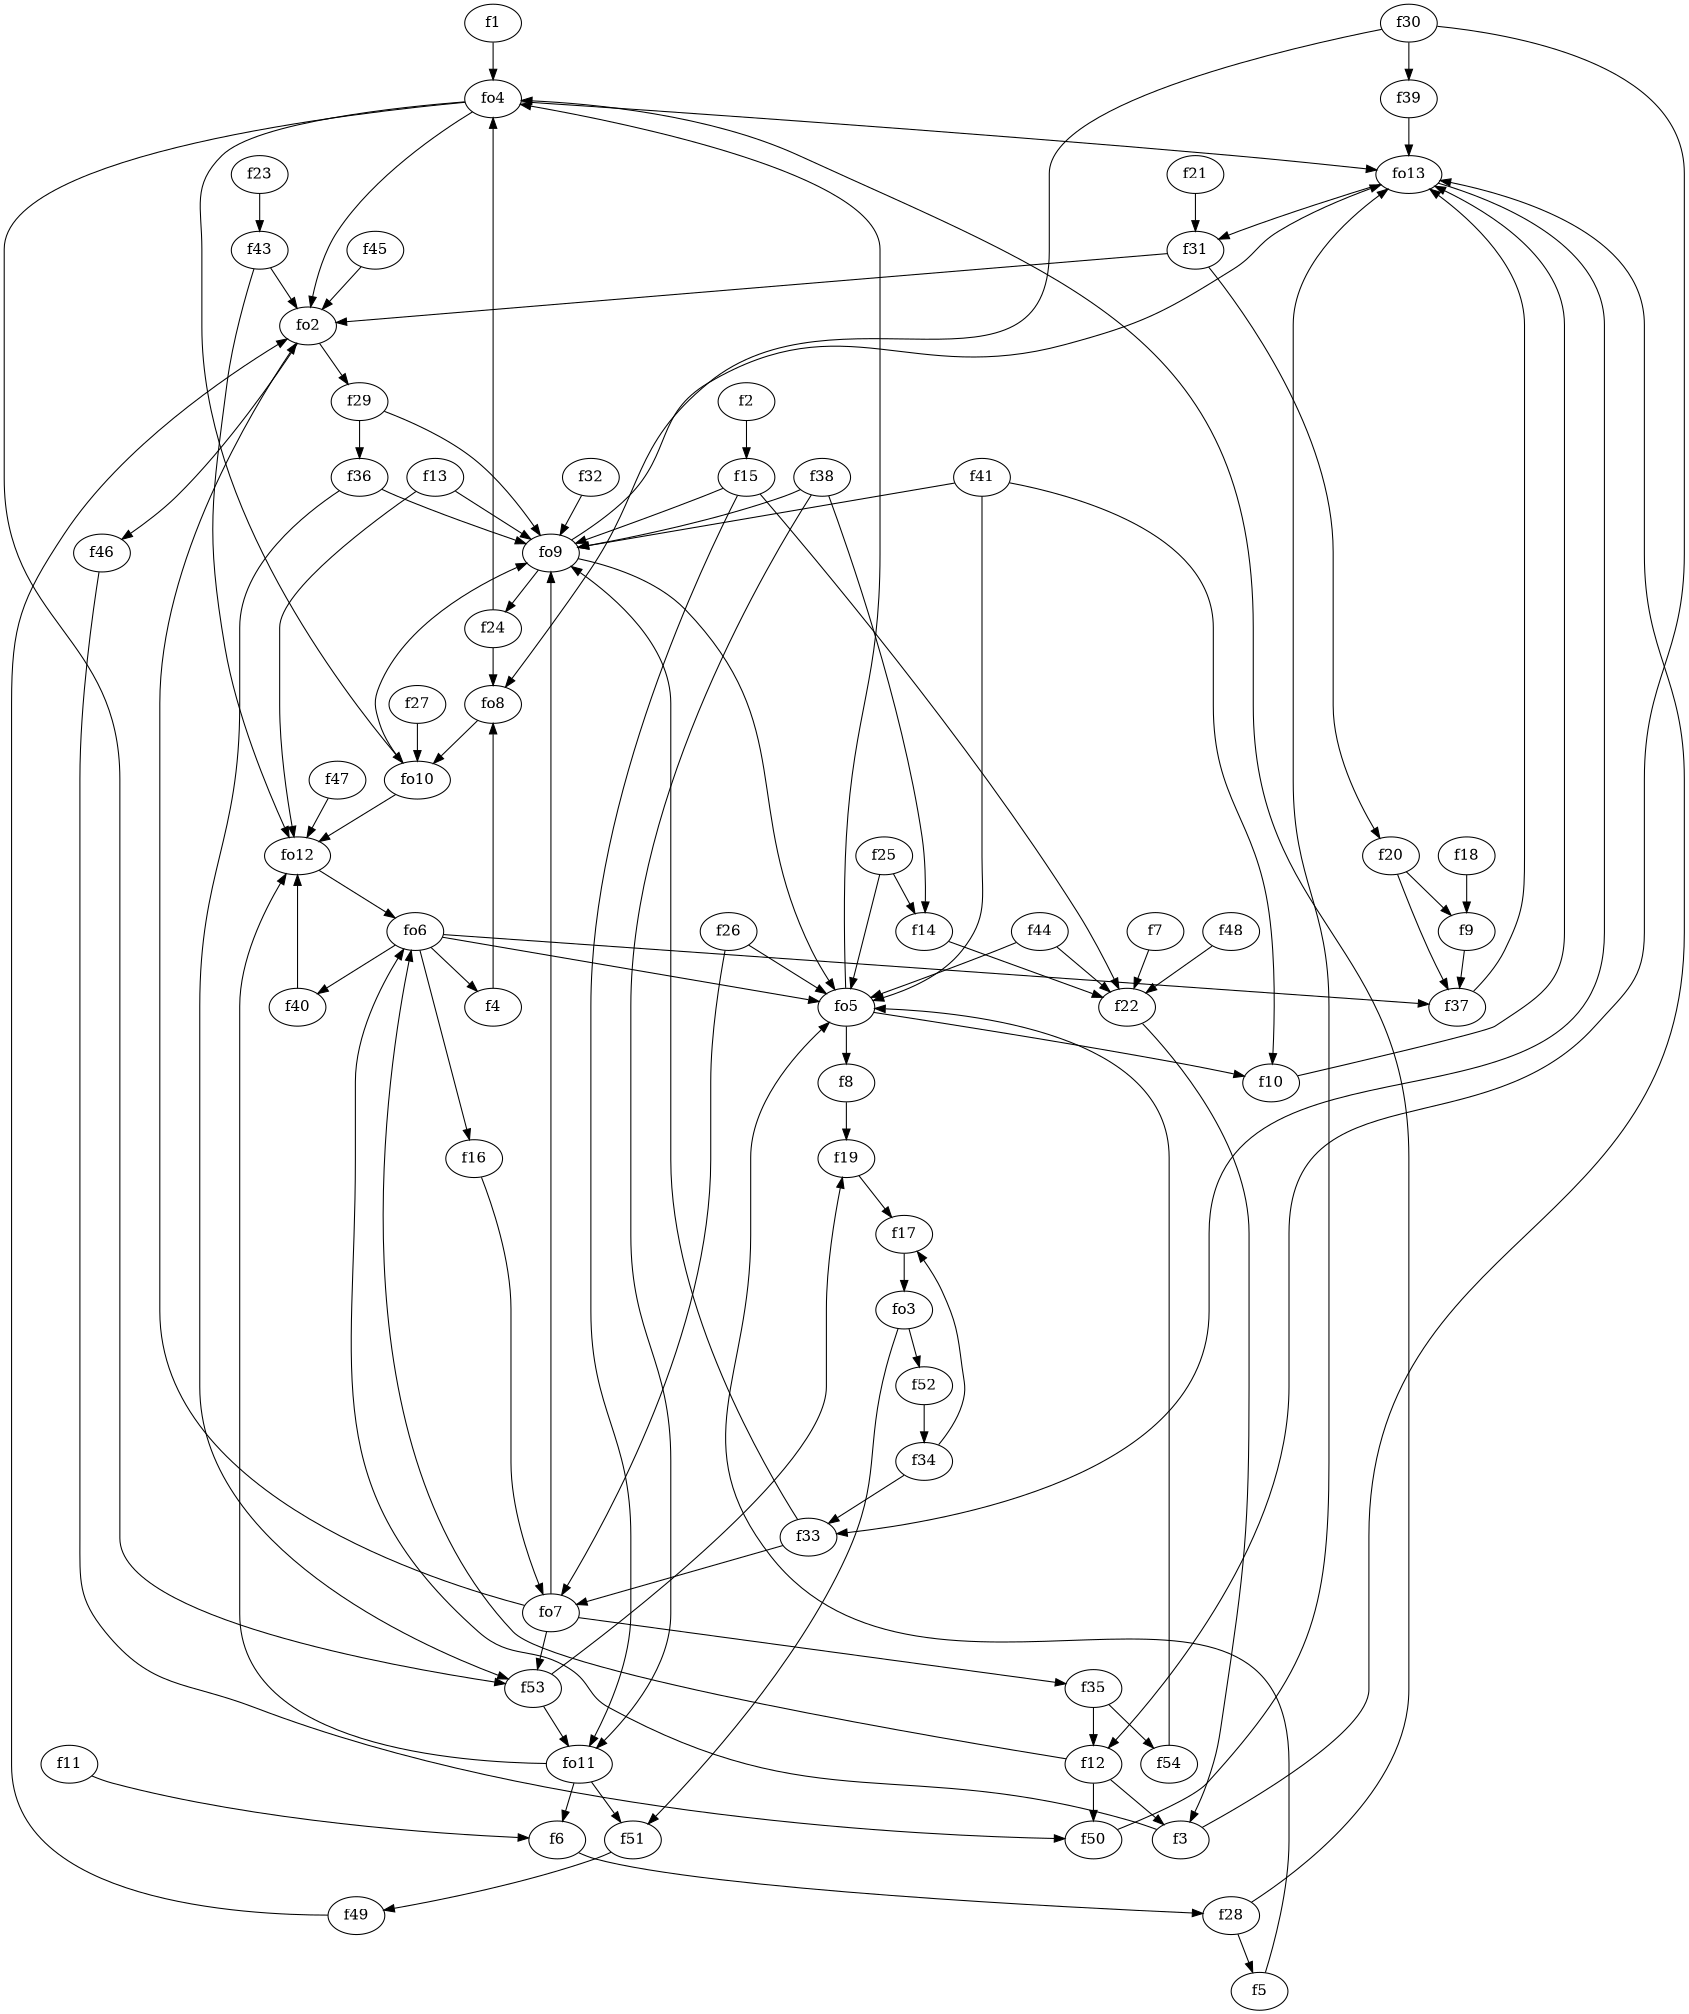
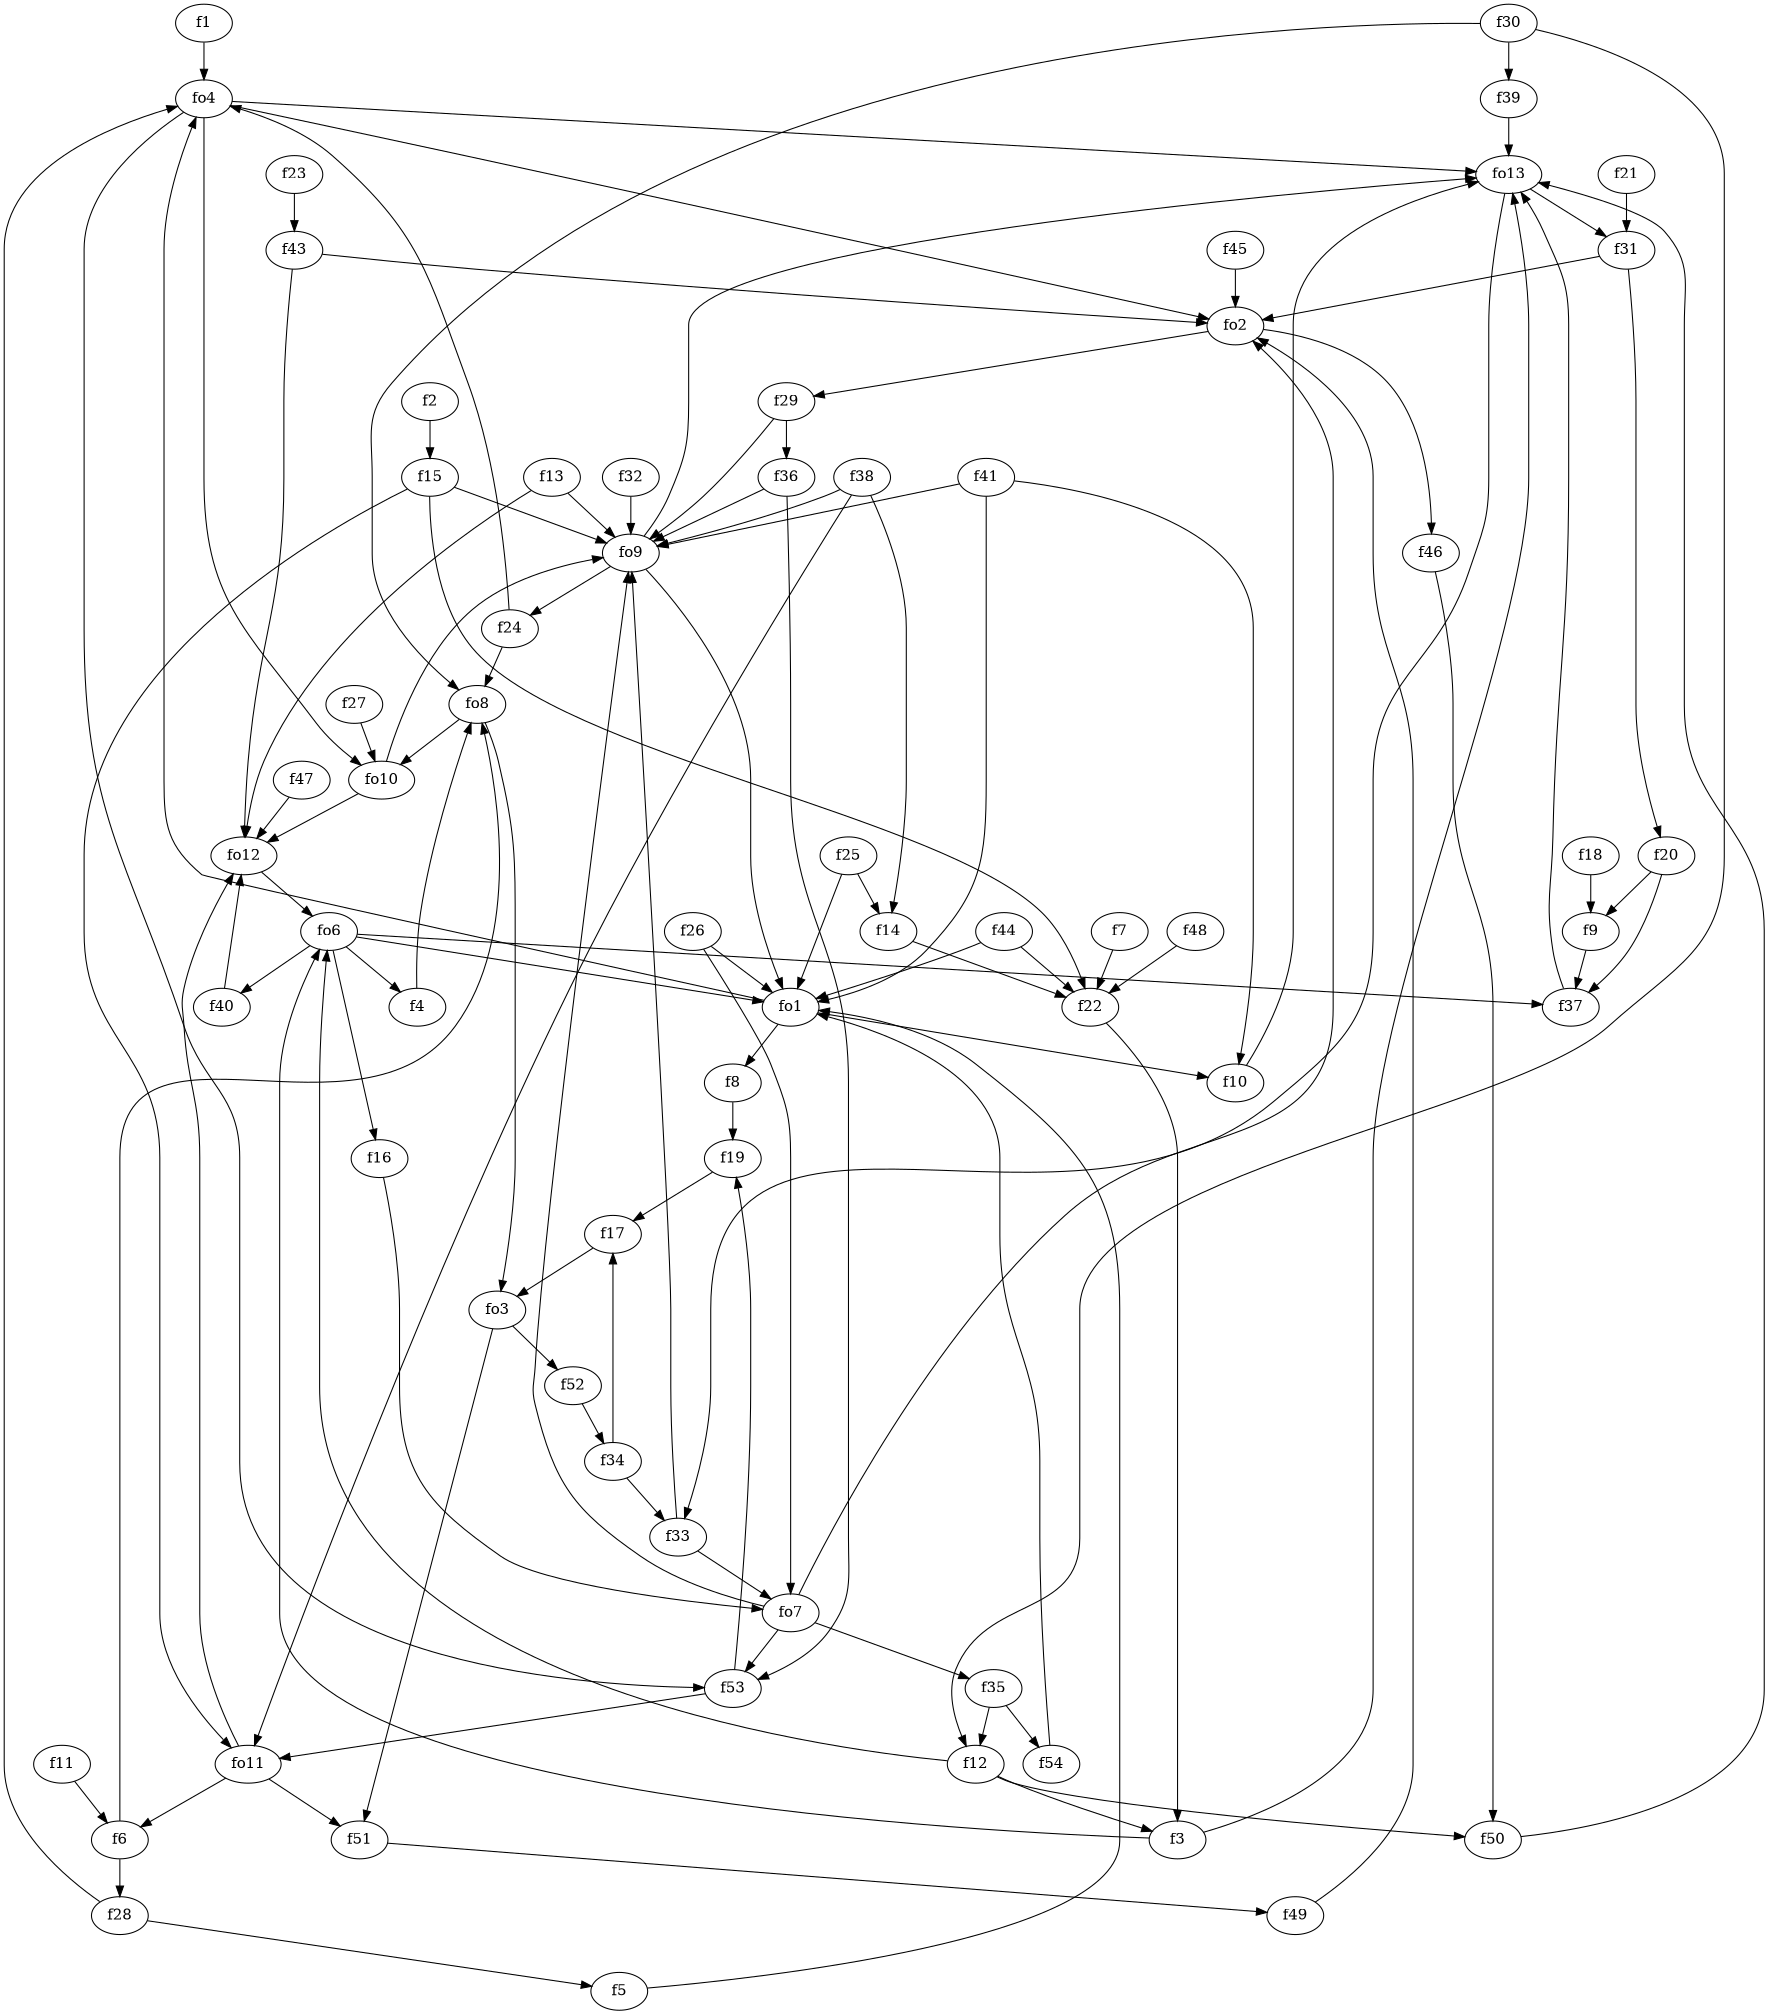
edge "fo8" -> "fo3": added
node "fo5": label "fo5" -> "fo1"
edge "f6" -> "fo8": added
